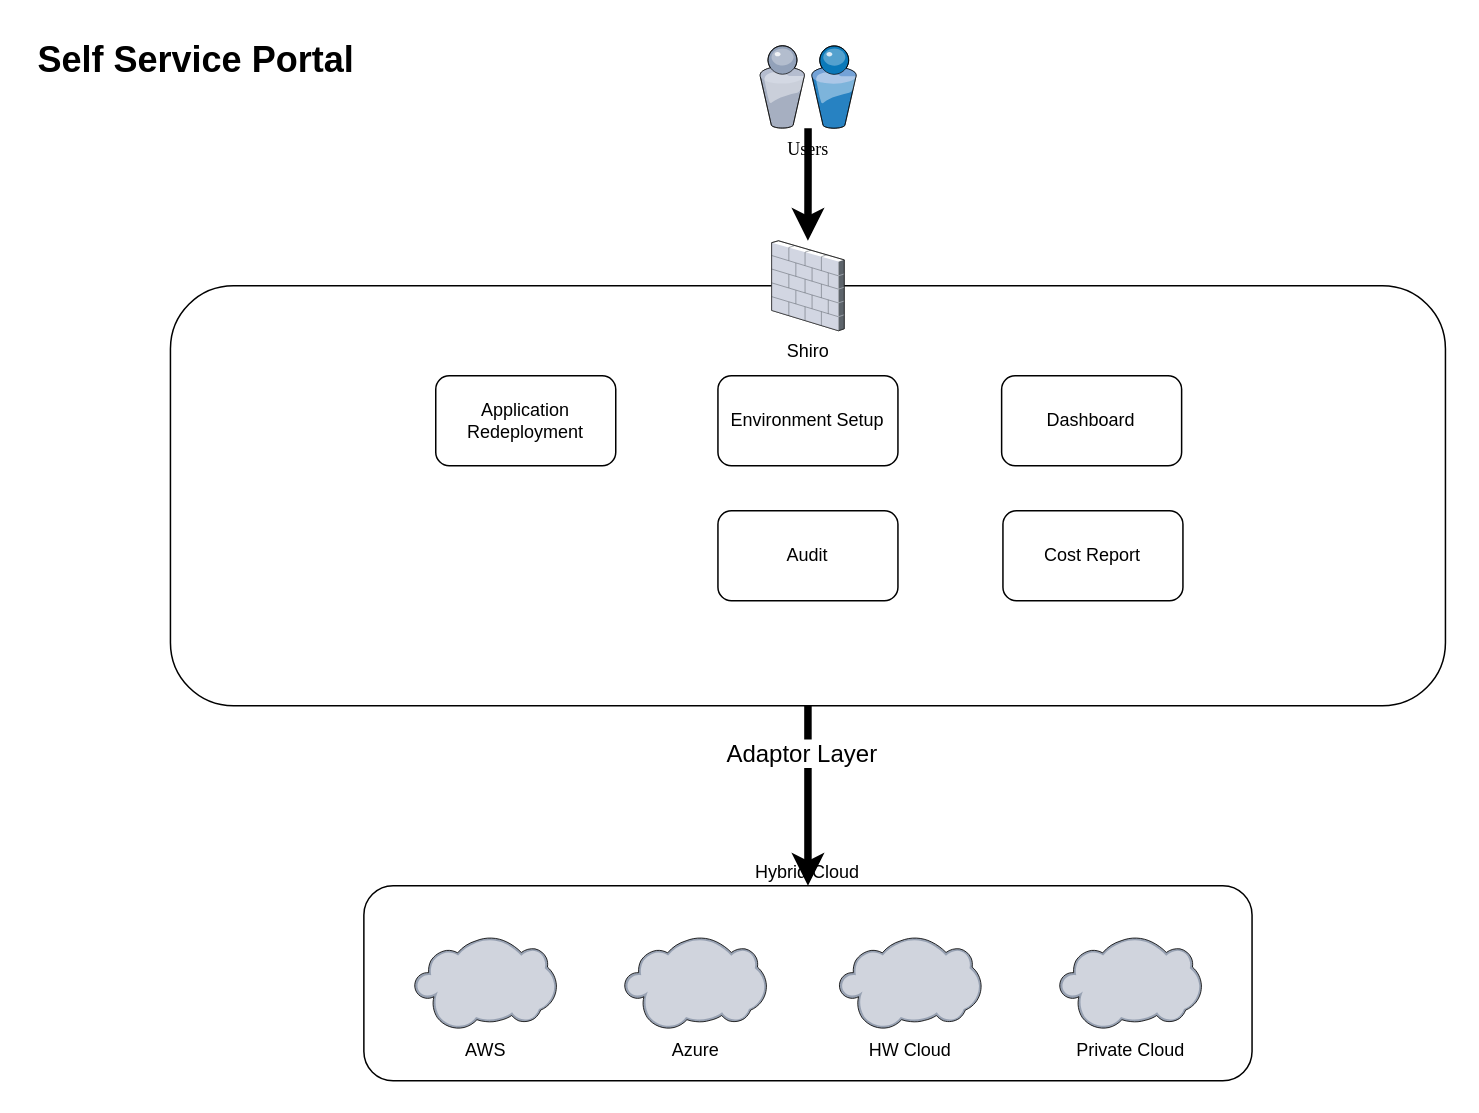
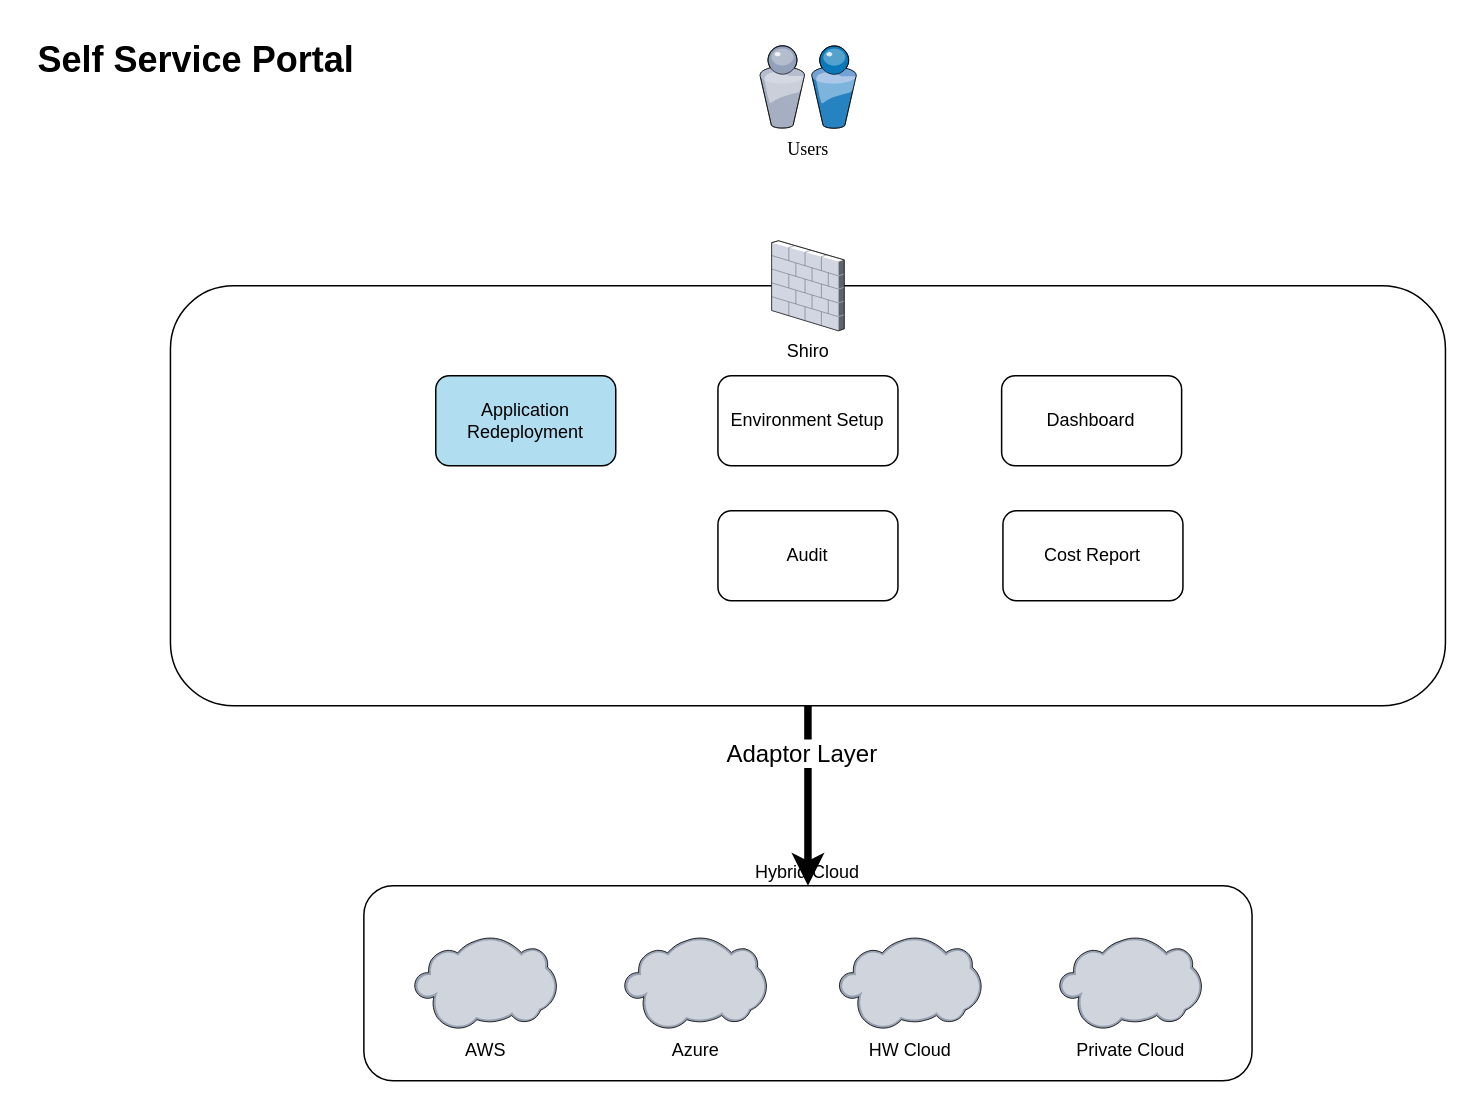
edge "Users" -> "Shiro": removed
node "Application Redeployment": fillcolor #ffffff -> #b1ddf0
